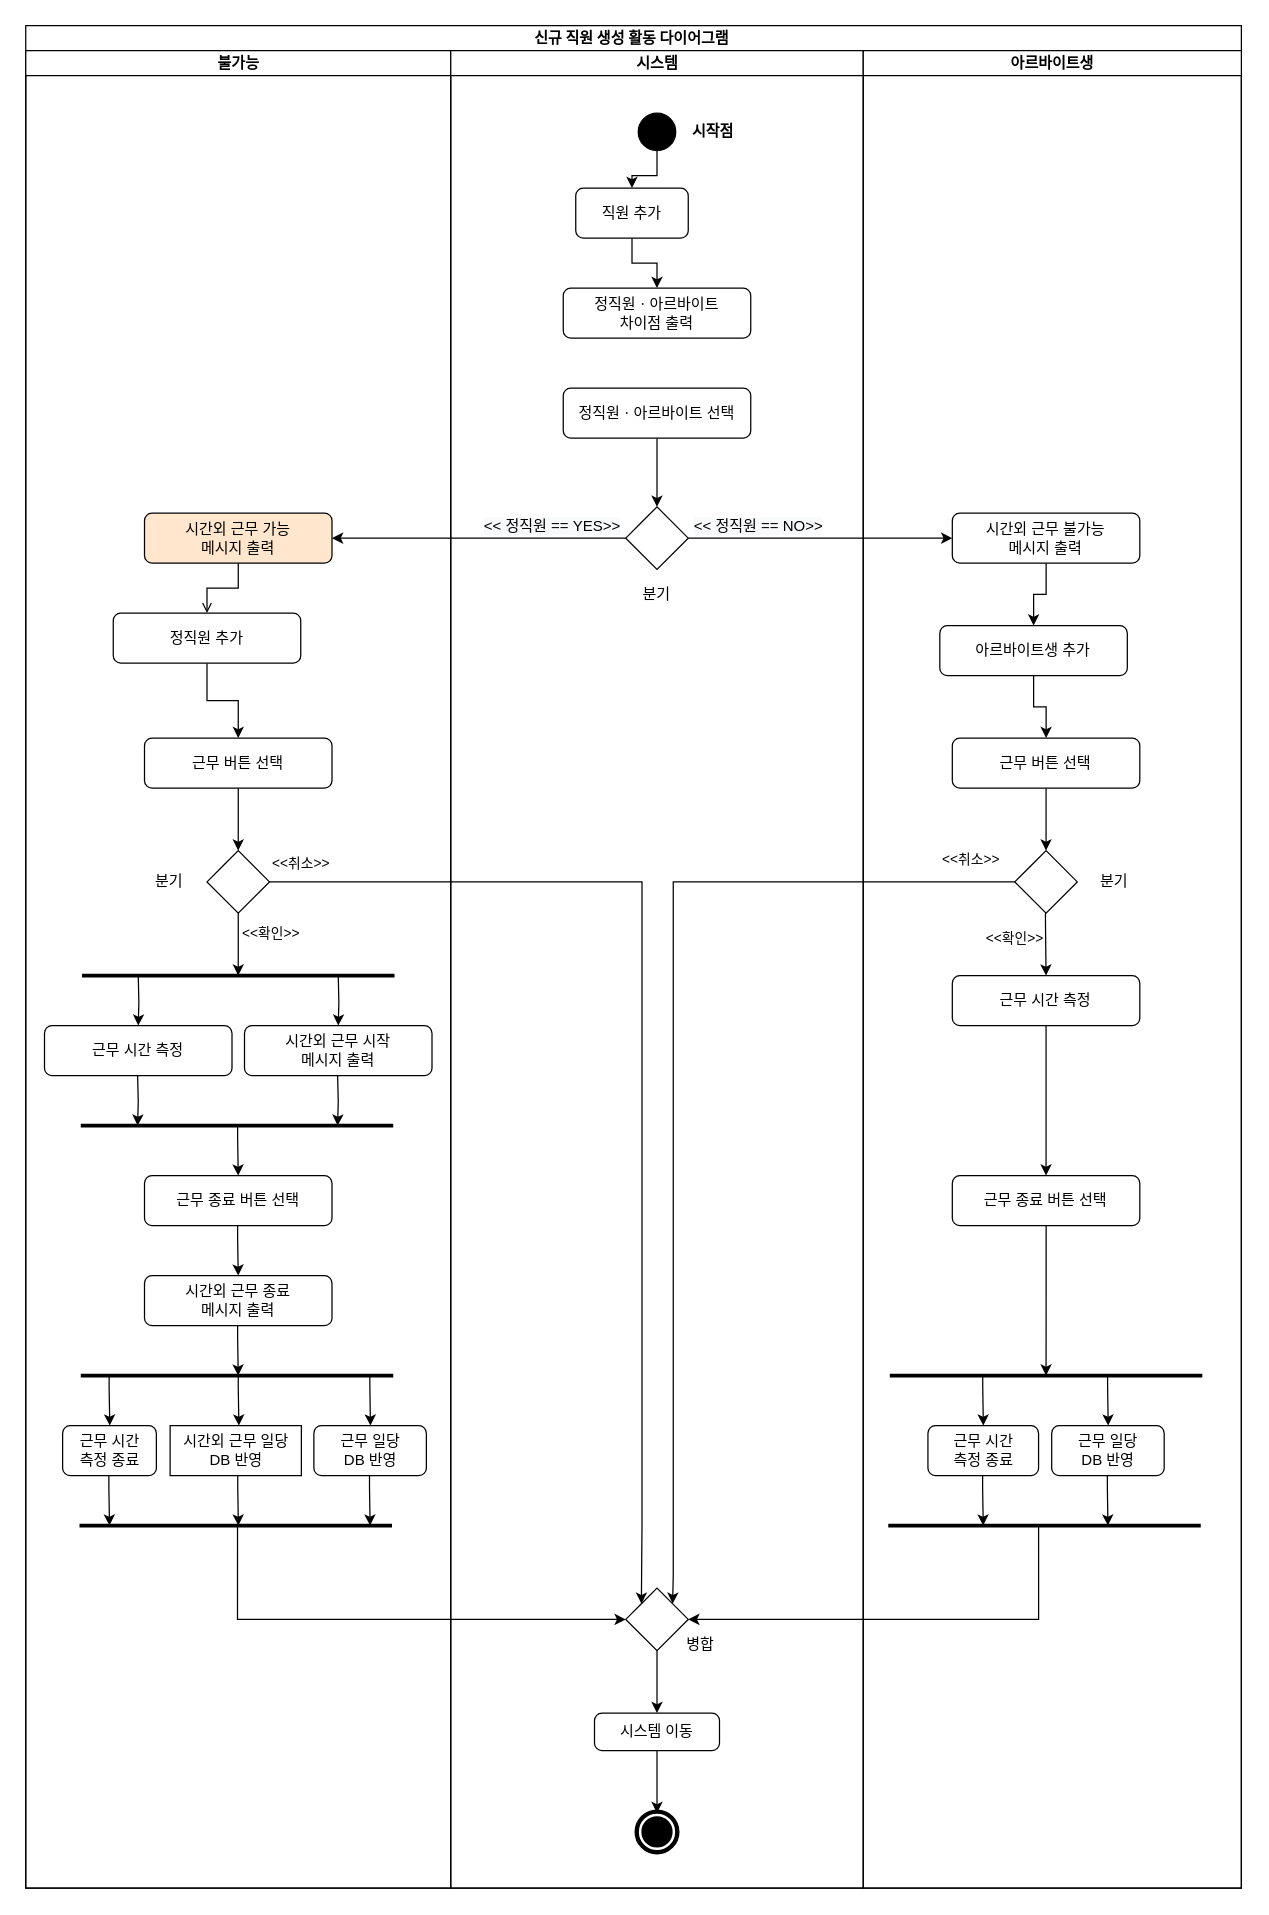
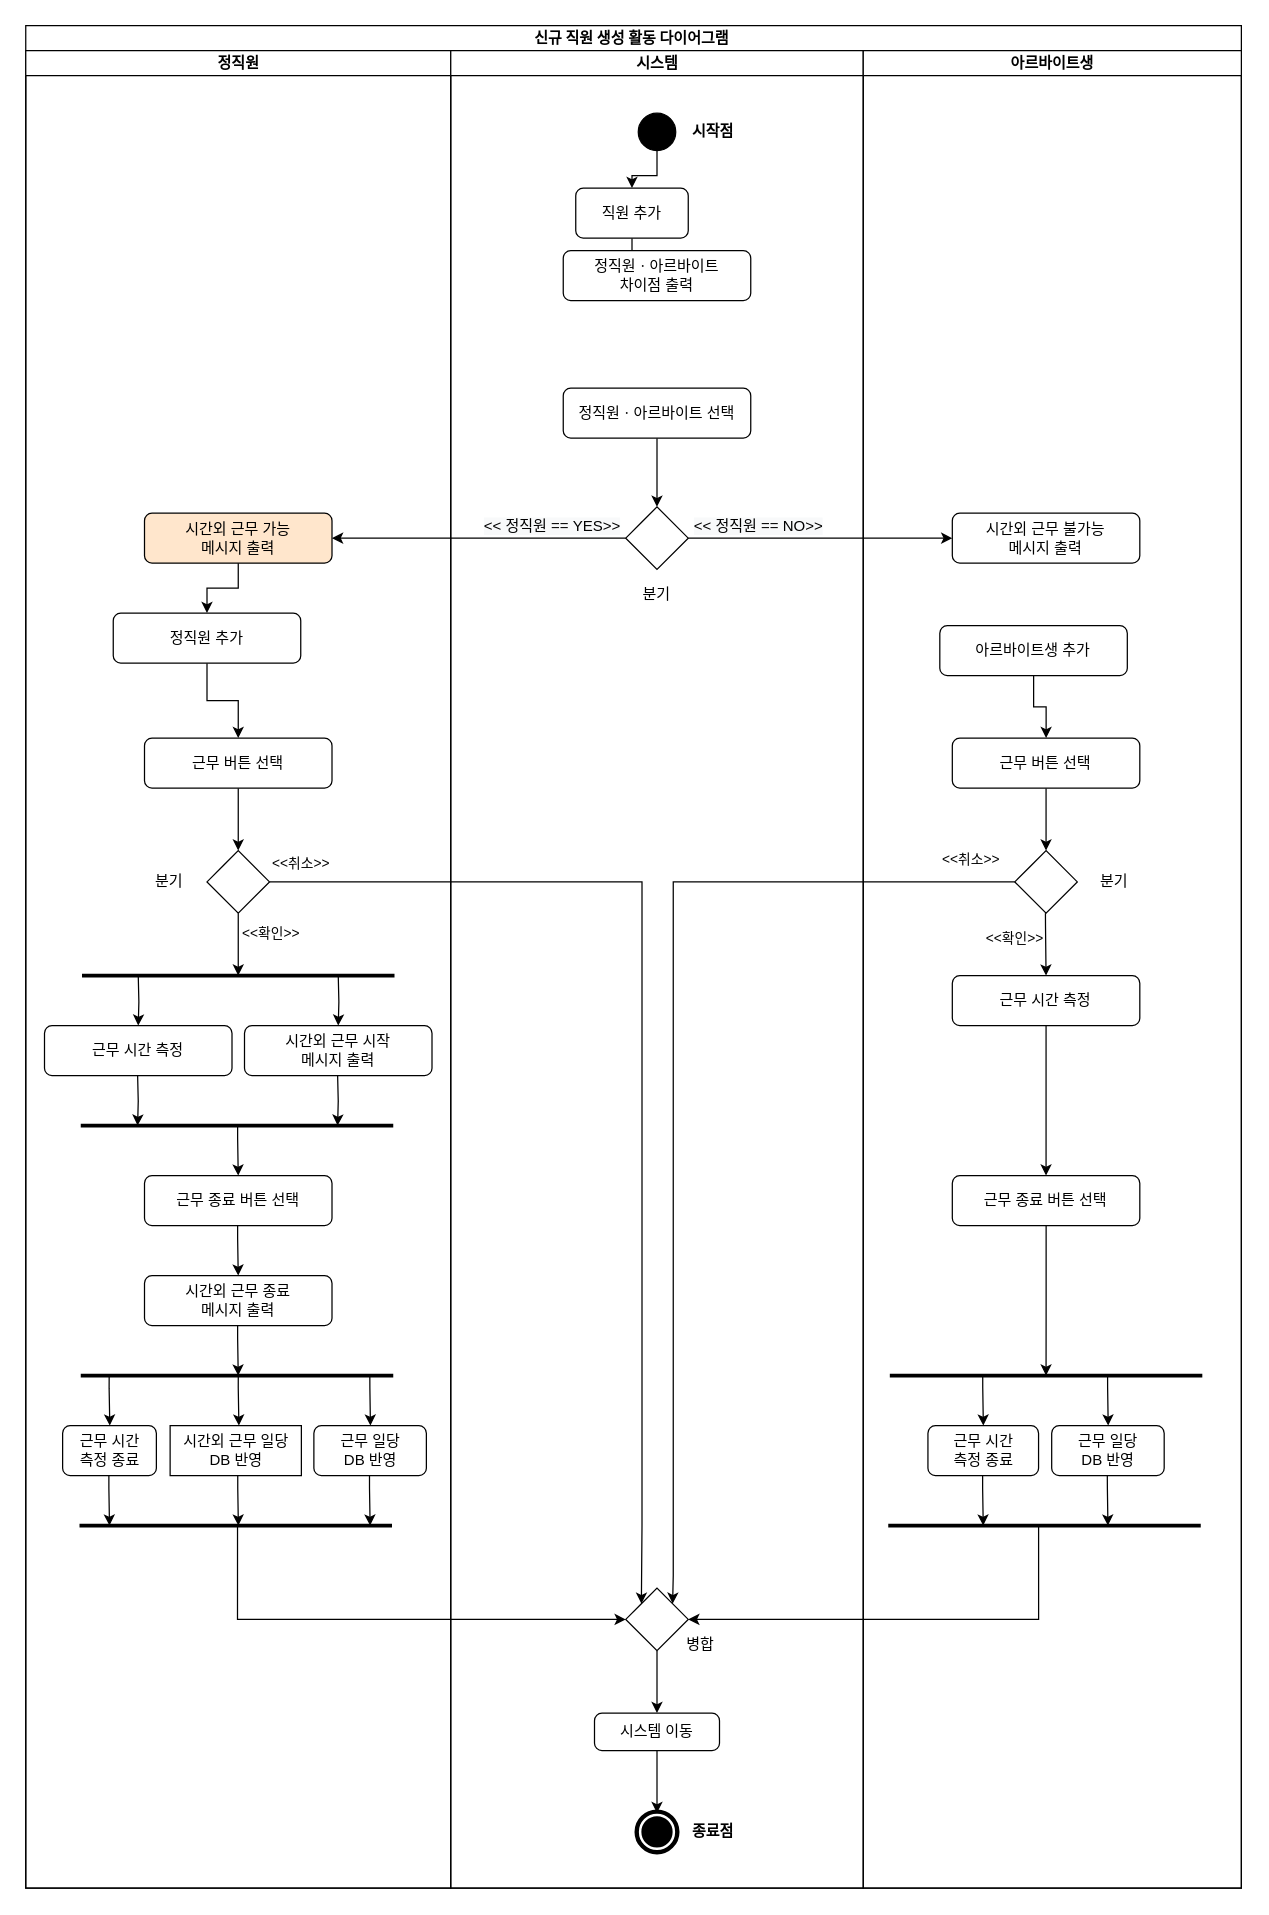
node "불가능": label "불가능" -> "정직원"
node "정직원ㆍ아르바이트 차이점 출력": moved (657, 313) -> (657, 276)
edge "시간외 근무 불가능 메시지 출력" -> "아르바이트생 추가": removed
edge "시간외 근무 가능 메시지 출력" -> "정직원 추가": arrowhead open -> classic
node "종료점": added
